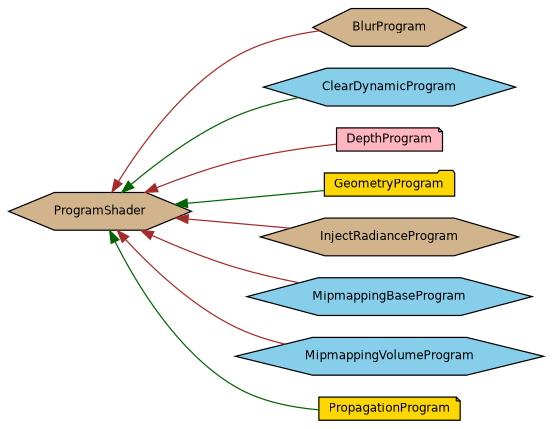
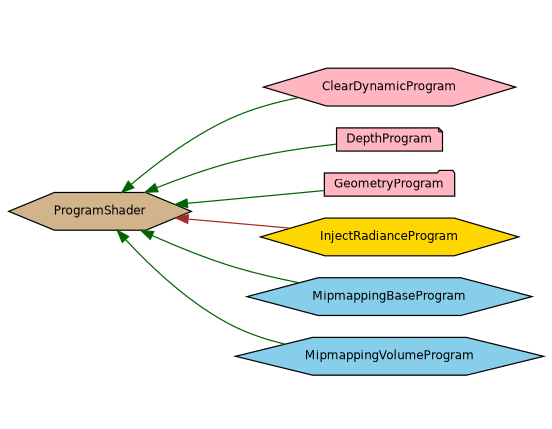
node "BlurProgram": removed
node "ClearDynamicProgram": fillcolor skyblue -> lightpink
edge "DepthProgram" -> "ProgramShader": color brown -> darkgreen
node "GeometryProgram": fillcolor gold -> lightpink
node "InjectRadianceProgram": fillcolor tan -> gold
edge "MipmappingBaseProgram" -> "ProgramShader": color brown -> darkgreen
edge "MipmappingVolumeProgram" -> "ProgramShader": color brown -> darkgreen
node "PropagationProgram": removed
